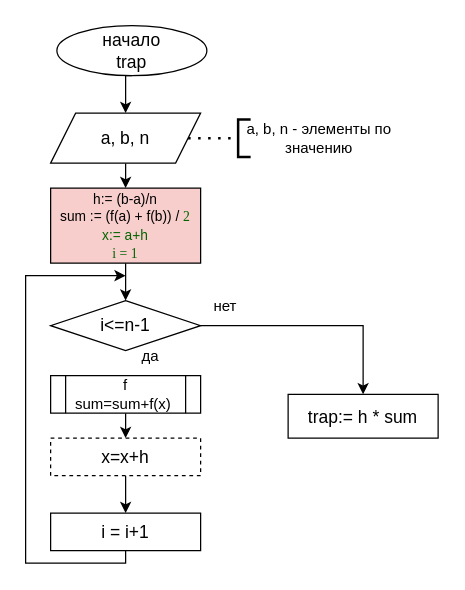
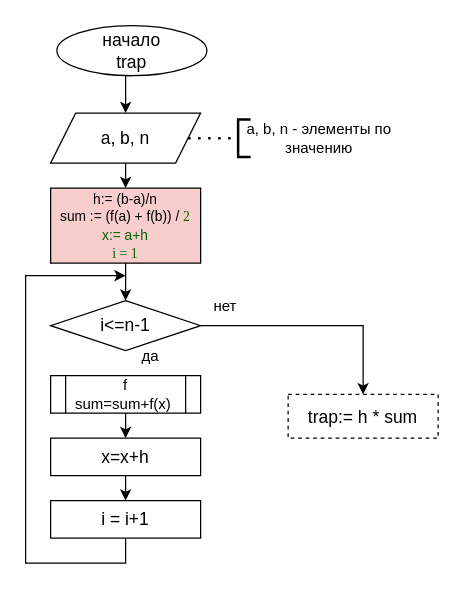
node "trap:= h * sum": style solid -> dashed
node "x=x+h": style dashed -> solid
node "i = i+1": moved (126, 532) -> (126, 519)
